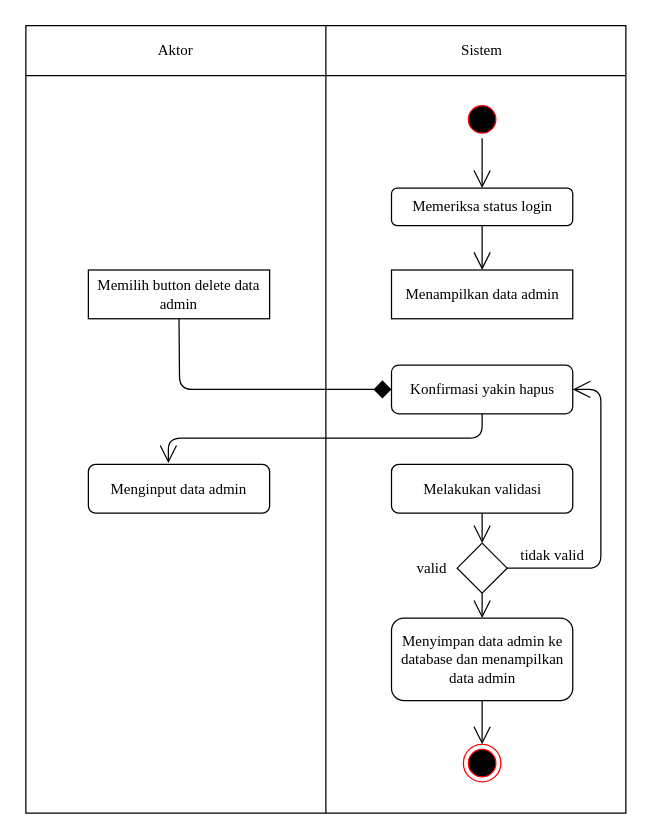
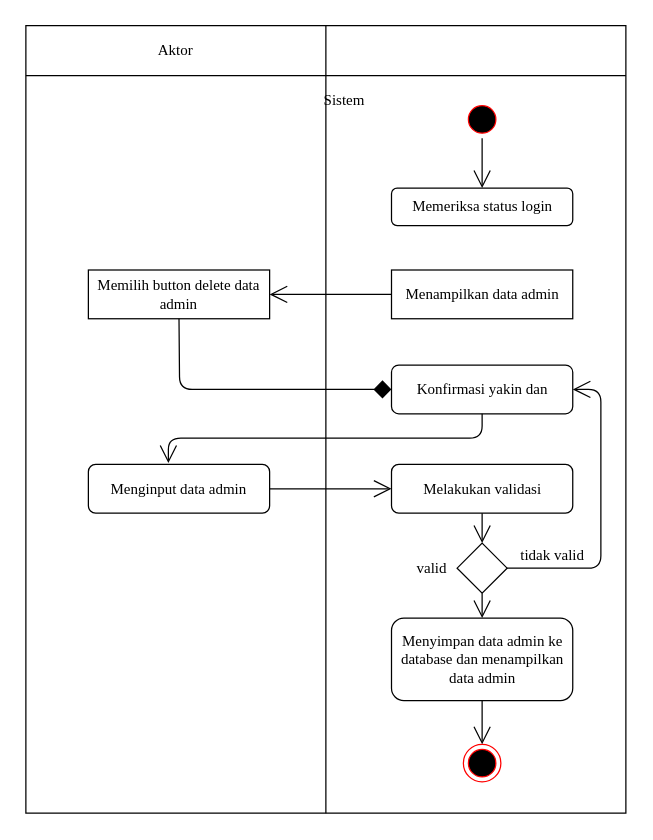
node "Sistem": moved (482, 51) -> (344, 101)
edge "Memeriksa status login" -> "Menampilkan data admin": removed
edge "Menampilkan data admin" -> "Memilih button delete data admin": added
node "Konfirmasi yakin hapus": label "Konfirmasi yakin hapus" -> "Konfirmasi yakin dan"
edge "Menginput data admin" -> "Melakukan validasi": added
